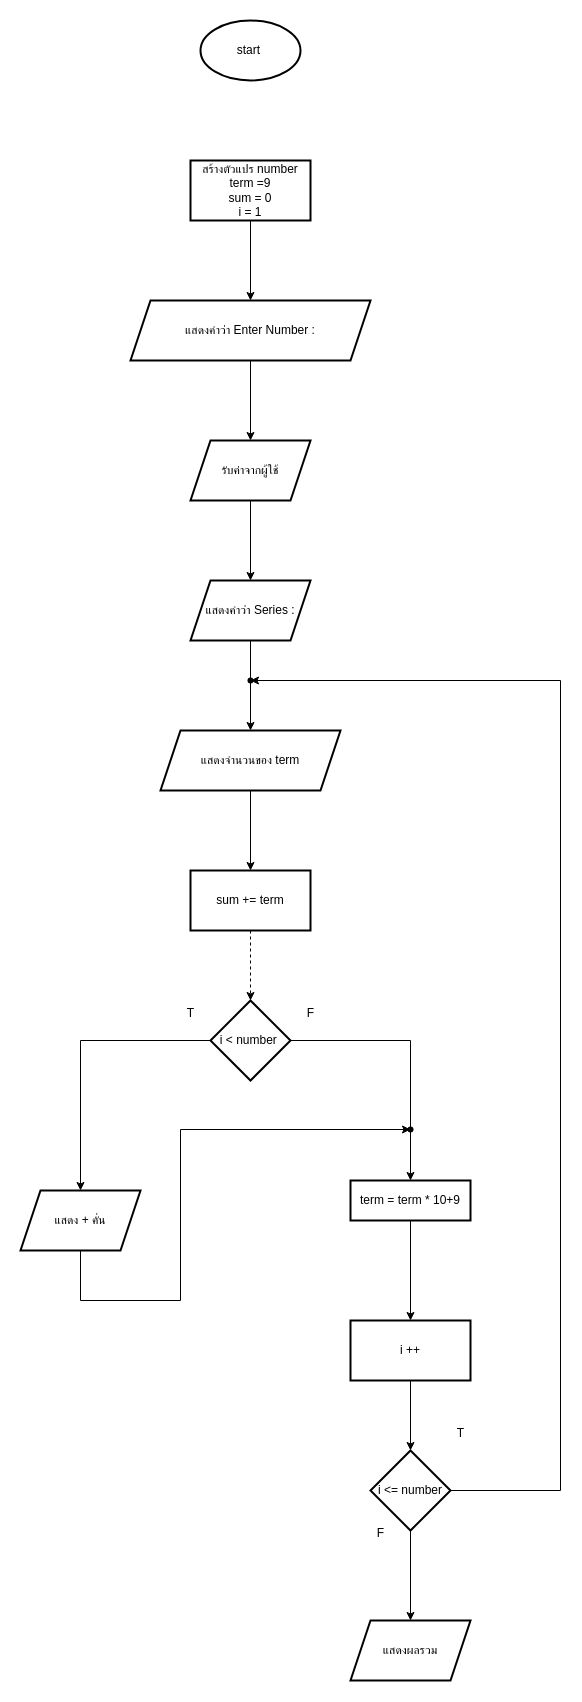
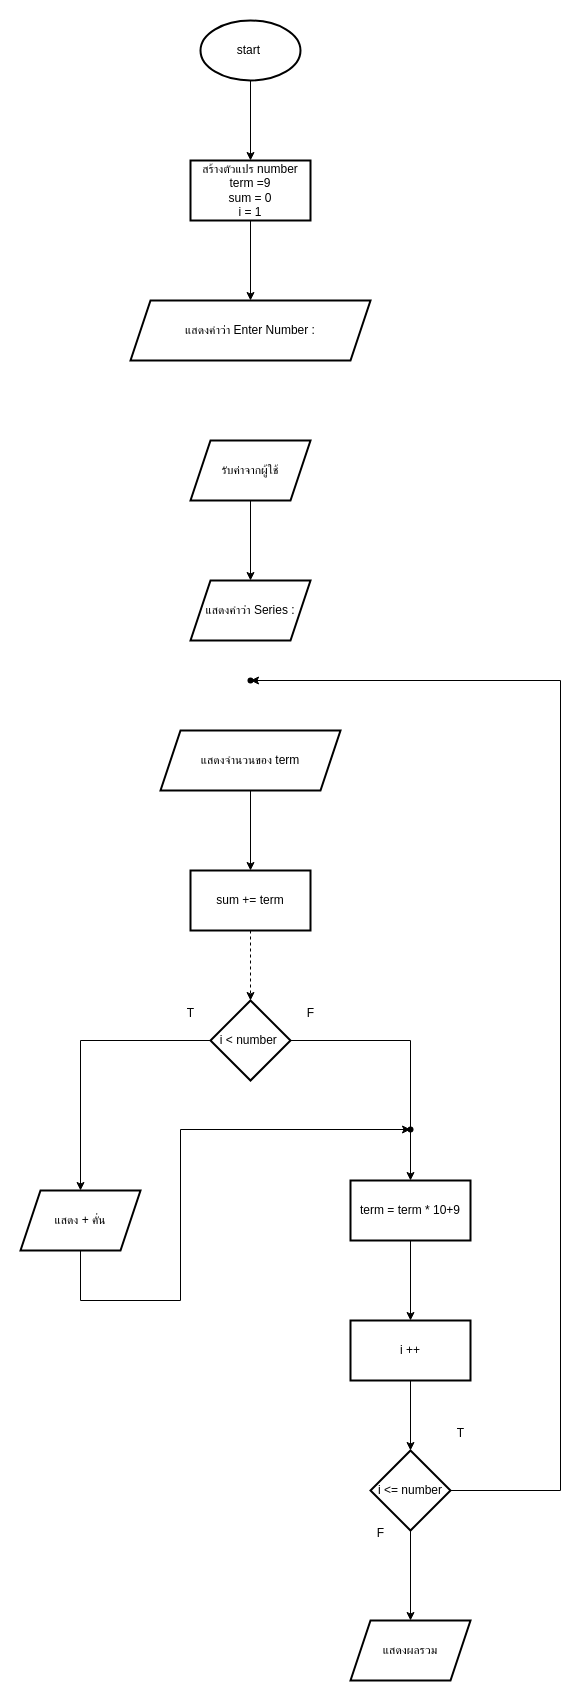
edge "start" -> "สร้างตัวแปร number term =9 sum = 0 i = 1": added
edge "แสดงคำว่า Enter Number :" -> "รับค่าจากผู้ใช้": removed
edge "แสดงคำว่า Series :" -> "แสดงจำนวนของ term": removed
node "term = term * 10+9": size 120x40 -> 120x60
